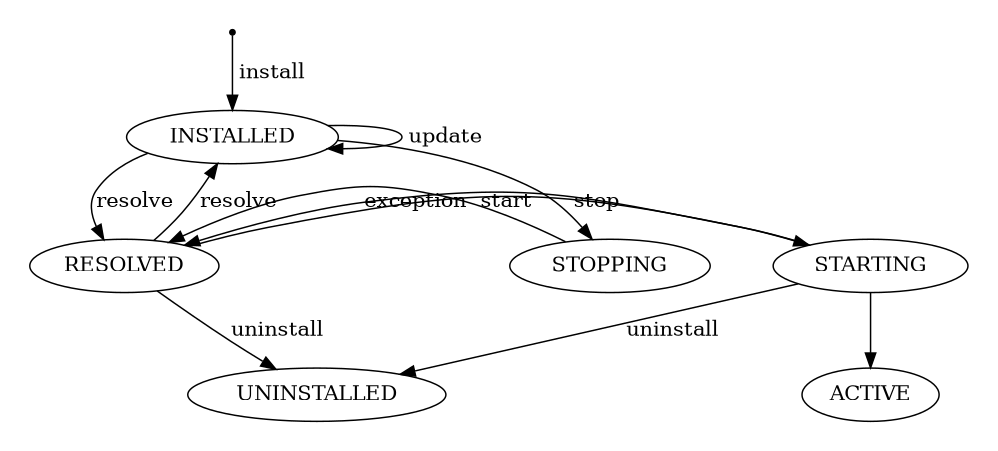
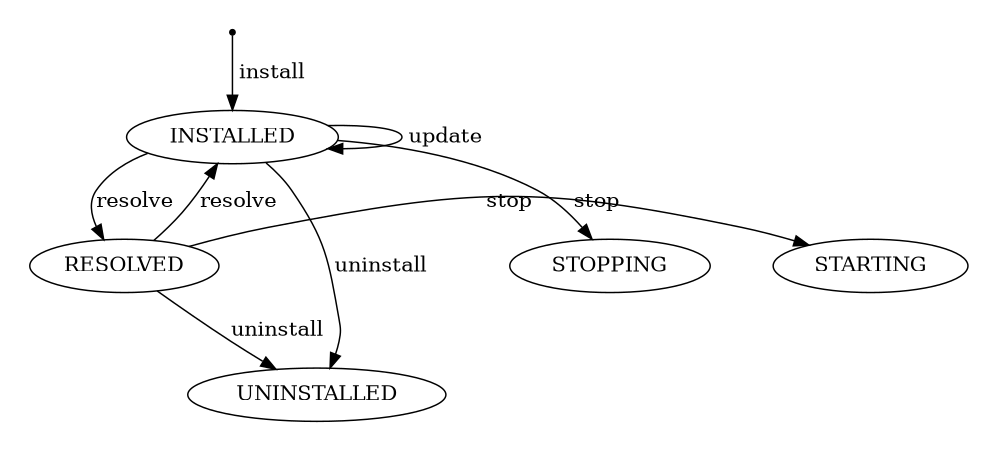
edge "STOPPING" -> "RESOLVED": removed
edge "STARTING" -> "RESOLVED": removed, label "exception"
edge "RESOLVED" -> "STARTING": label "start" -> " stop"
edge "STARTING" -> "UNINSTALLED": now "INSTALLED" -> "UNINSTALLED"
node "ACTIVE": removed
